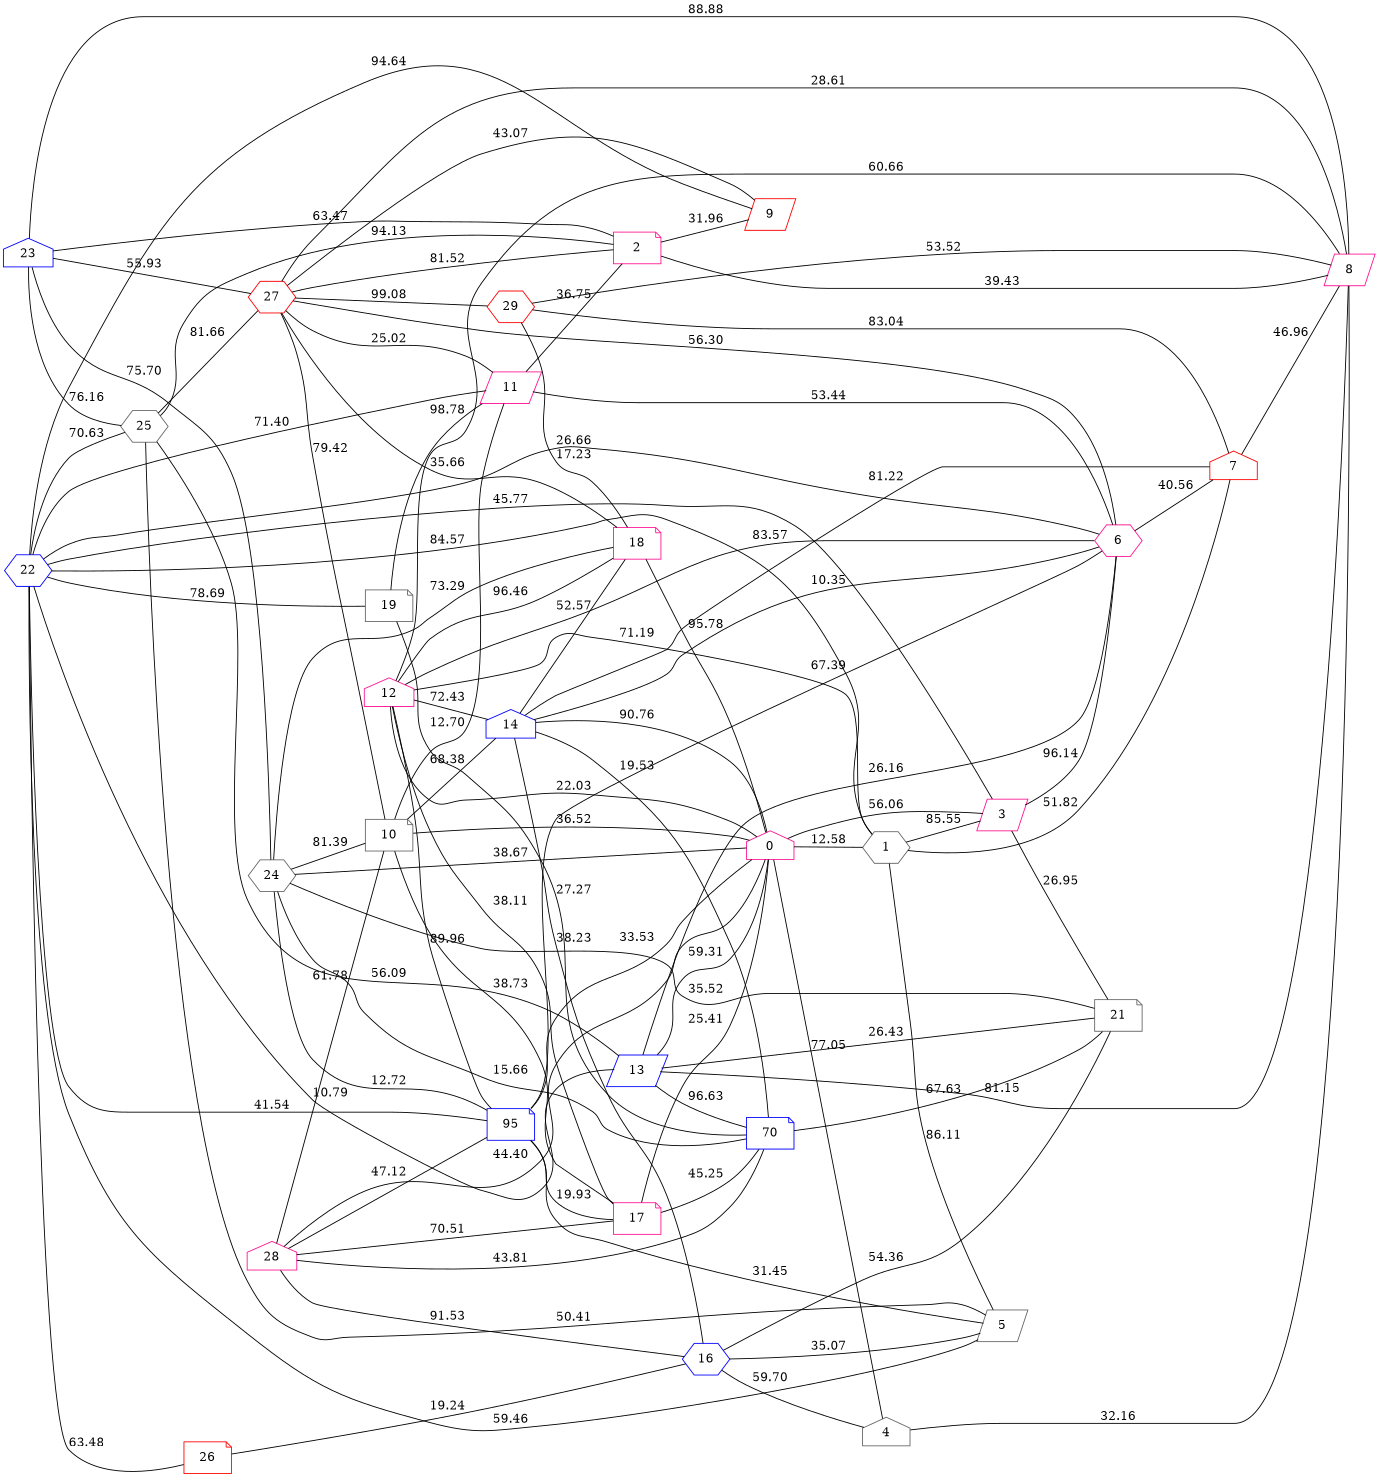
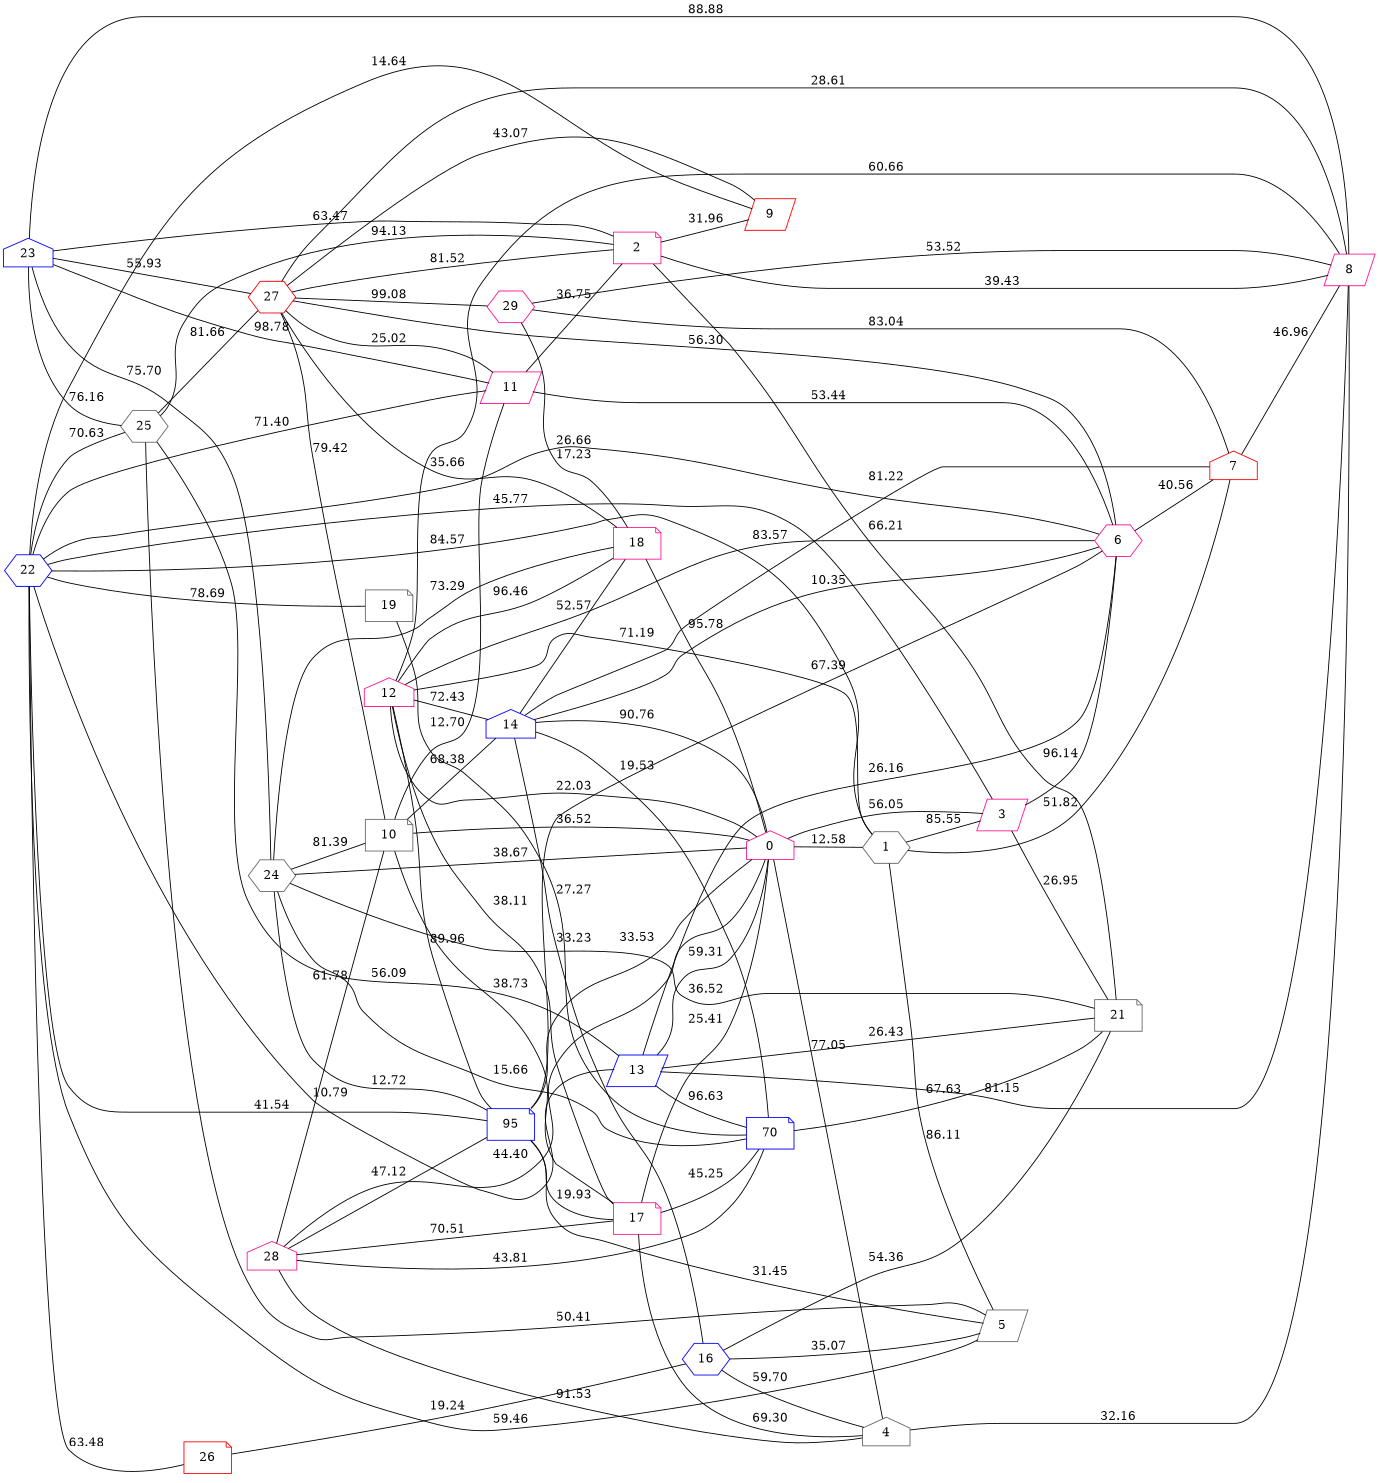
edge "9" -- "22": label "94.64" -> "14.64"
node "29": color red -> deeppink
edge "11" -- "19": now "11" -- "23"
edge "2" -- "21": added, label "66.21"
edge "3" -- "0": label "56.06" -> "56.05"
edge "14" -- "16": label "38.23" -> "33.23"
edge "24" -- "21": label "35.52" -> "36.52"
edge "28" -- "16": now "28" -- "4"
edge "17" -- "4": added, label "69.30"
